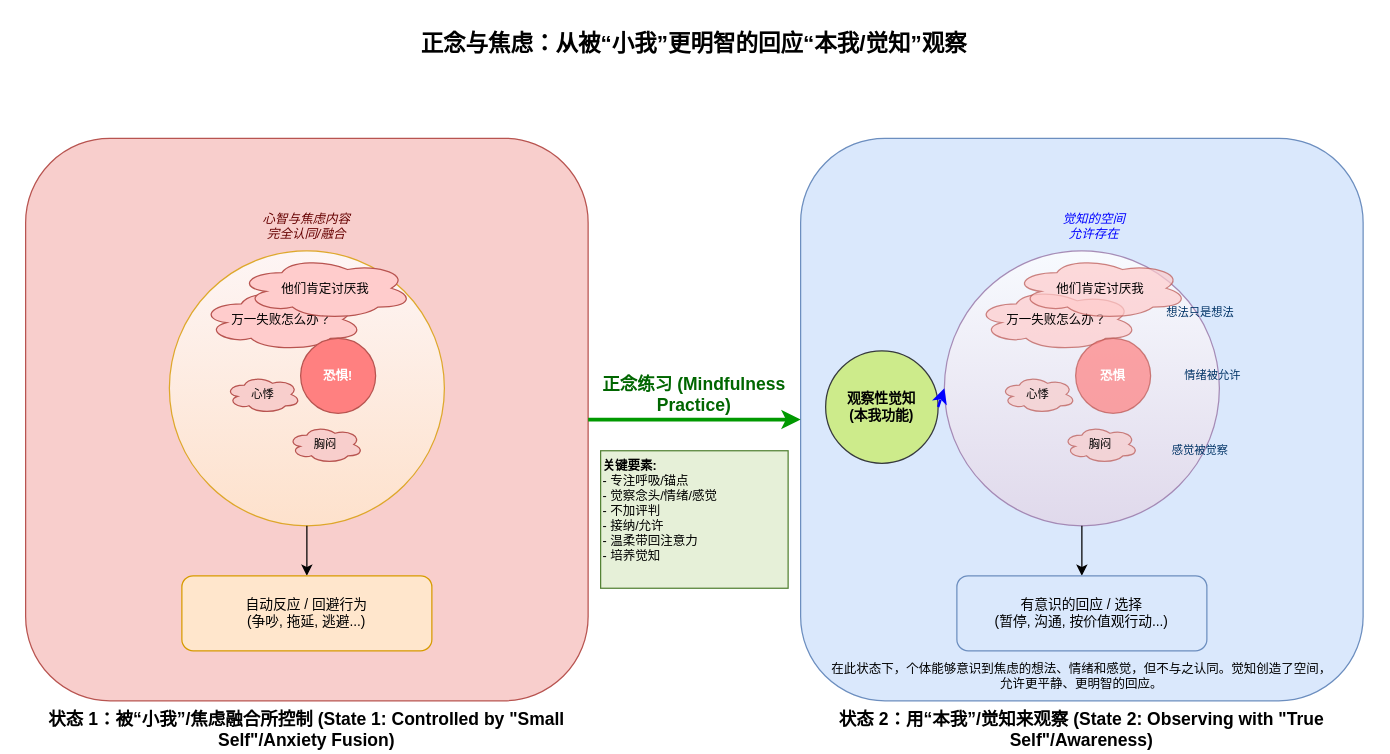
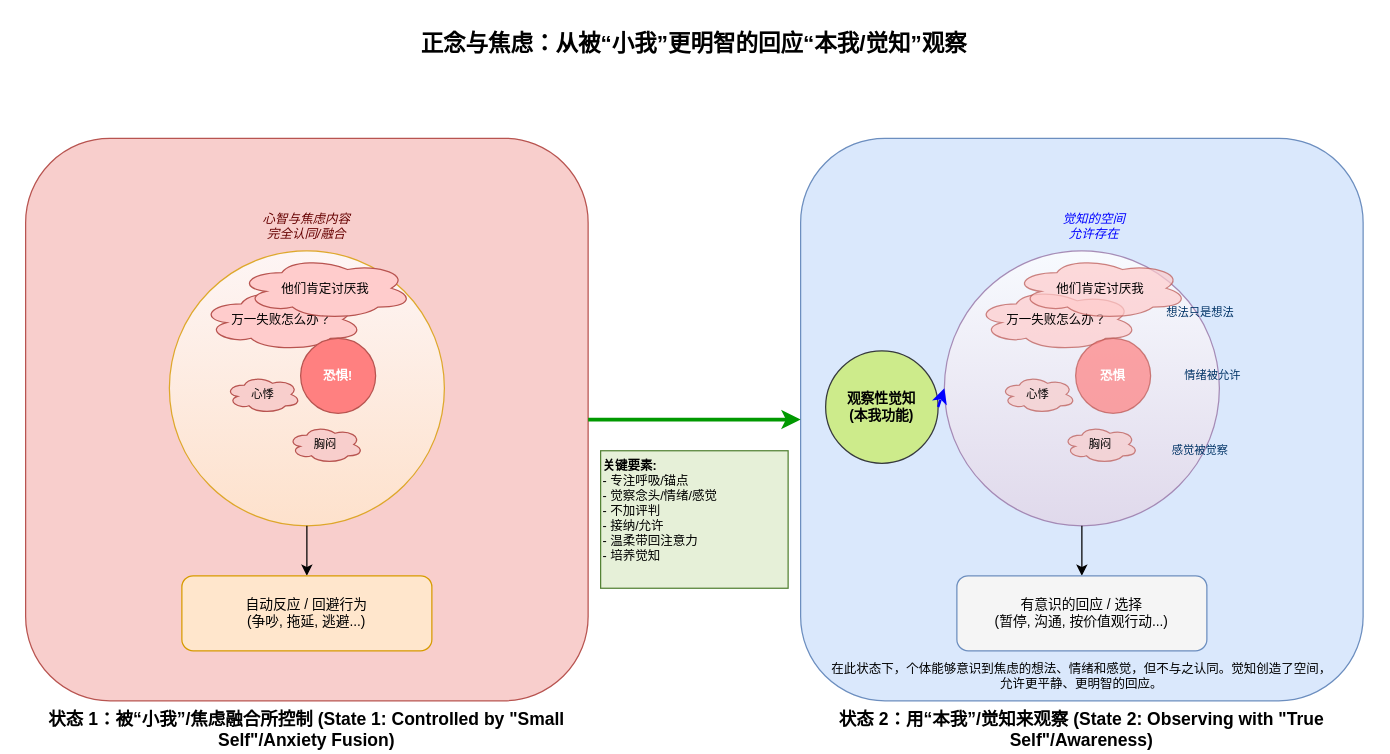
node "正念练习 (Mindfulness Practice)": removed
node "有意识的回应 / 选择 (暂停, 沟通, 按价值观行动...)": fillcolor #dae8fc -> #f5f5f5
